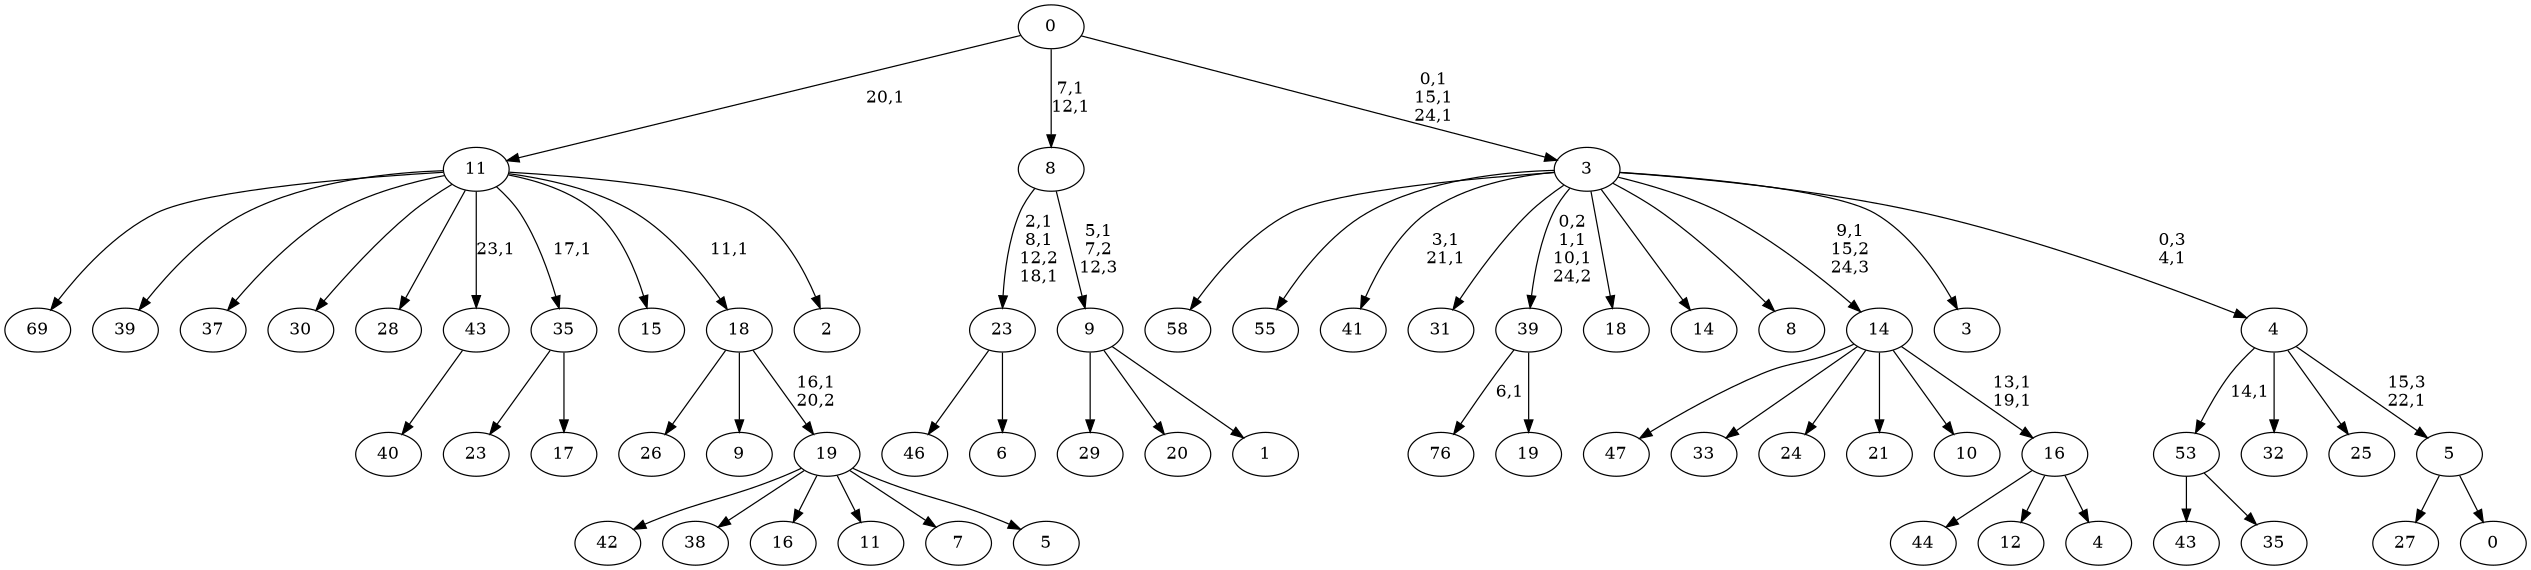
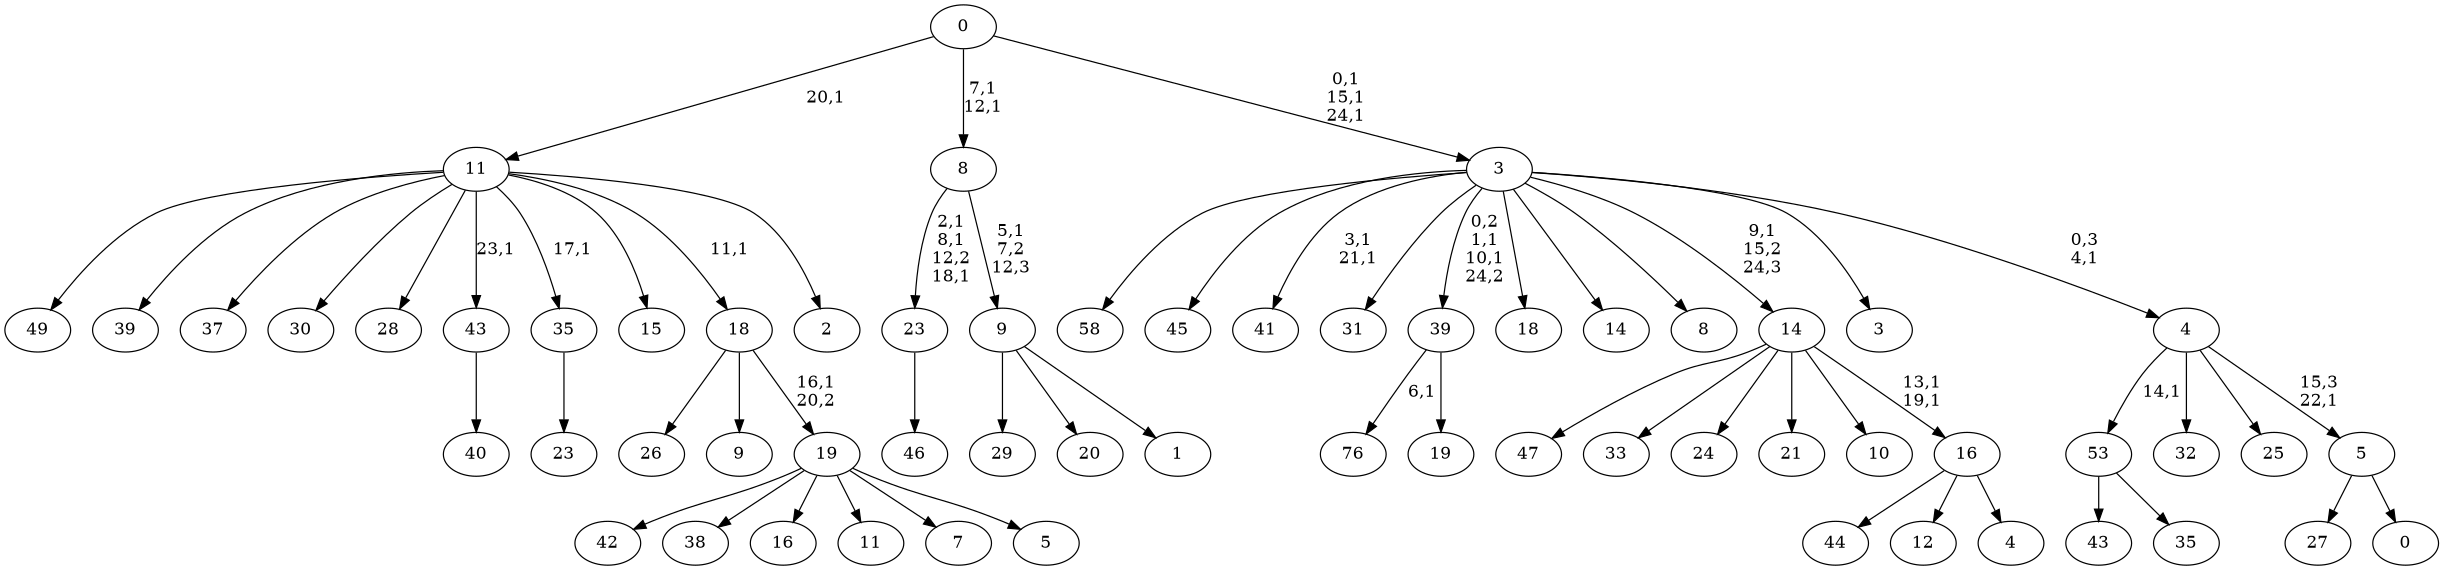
node "69": label "69" -> "49"
node "55": label "55" -> "45"
node "17": removed
node "6": removed
